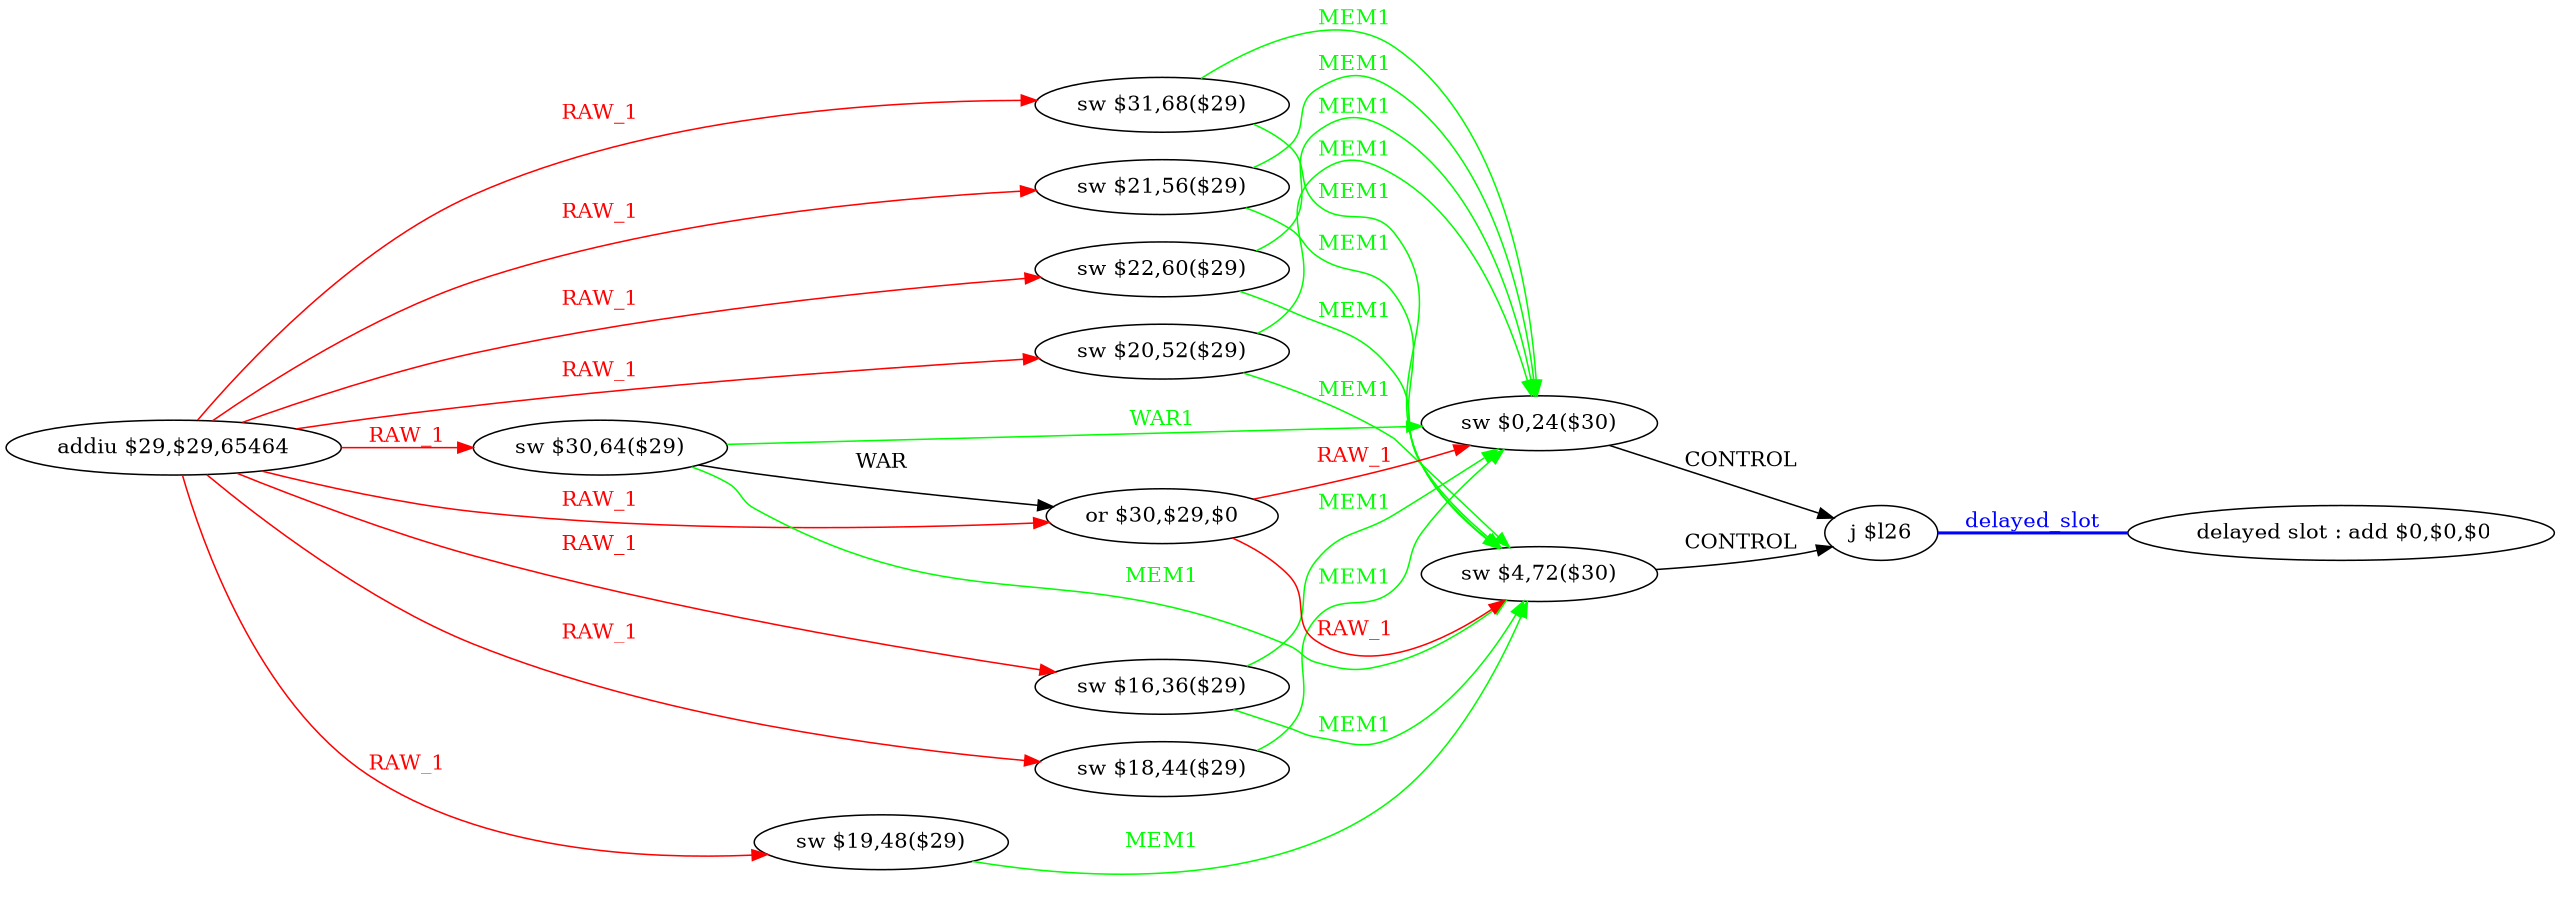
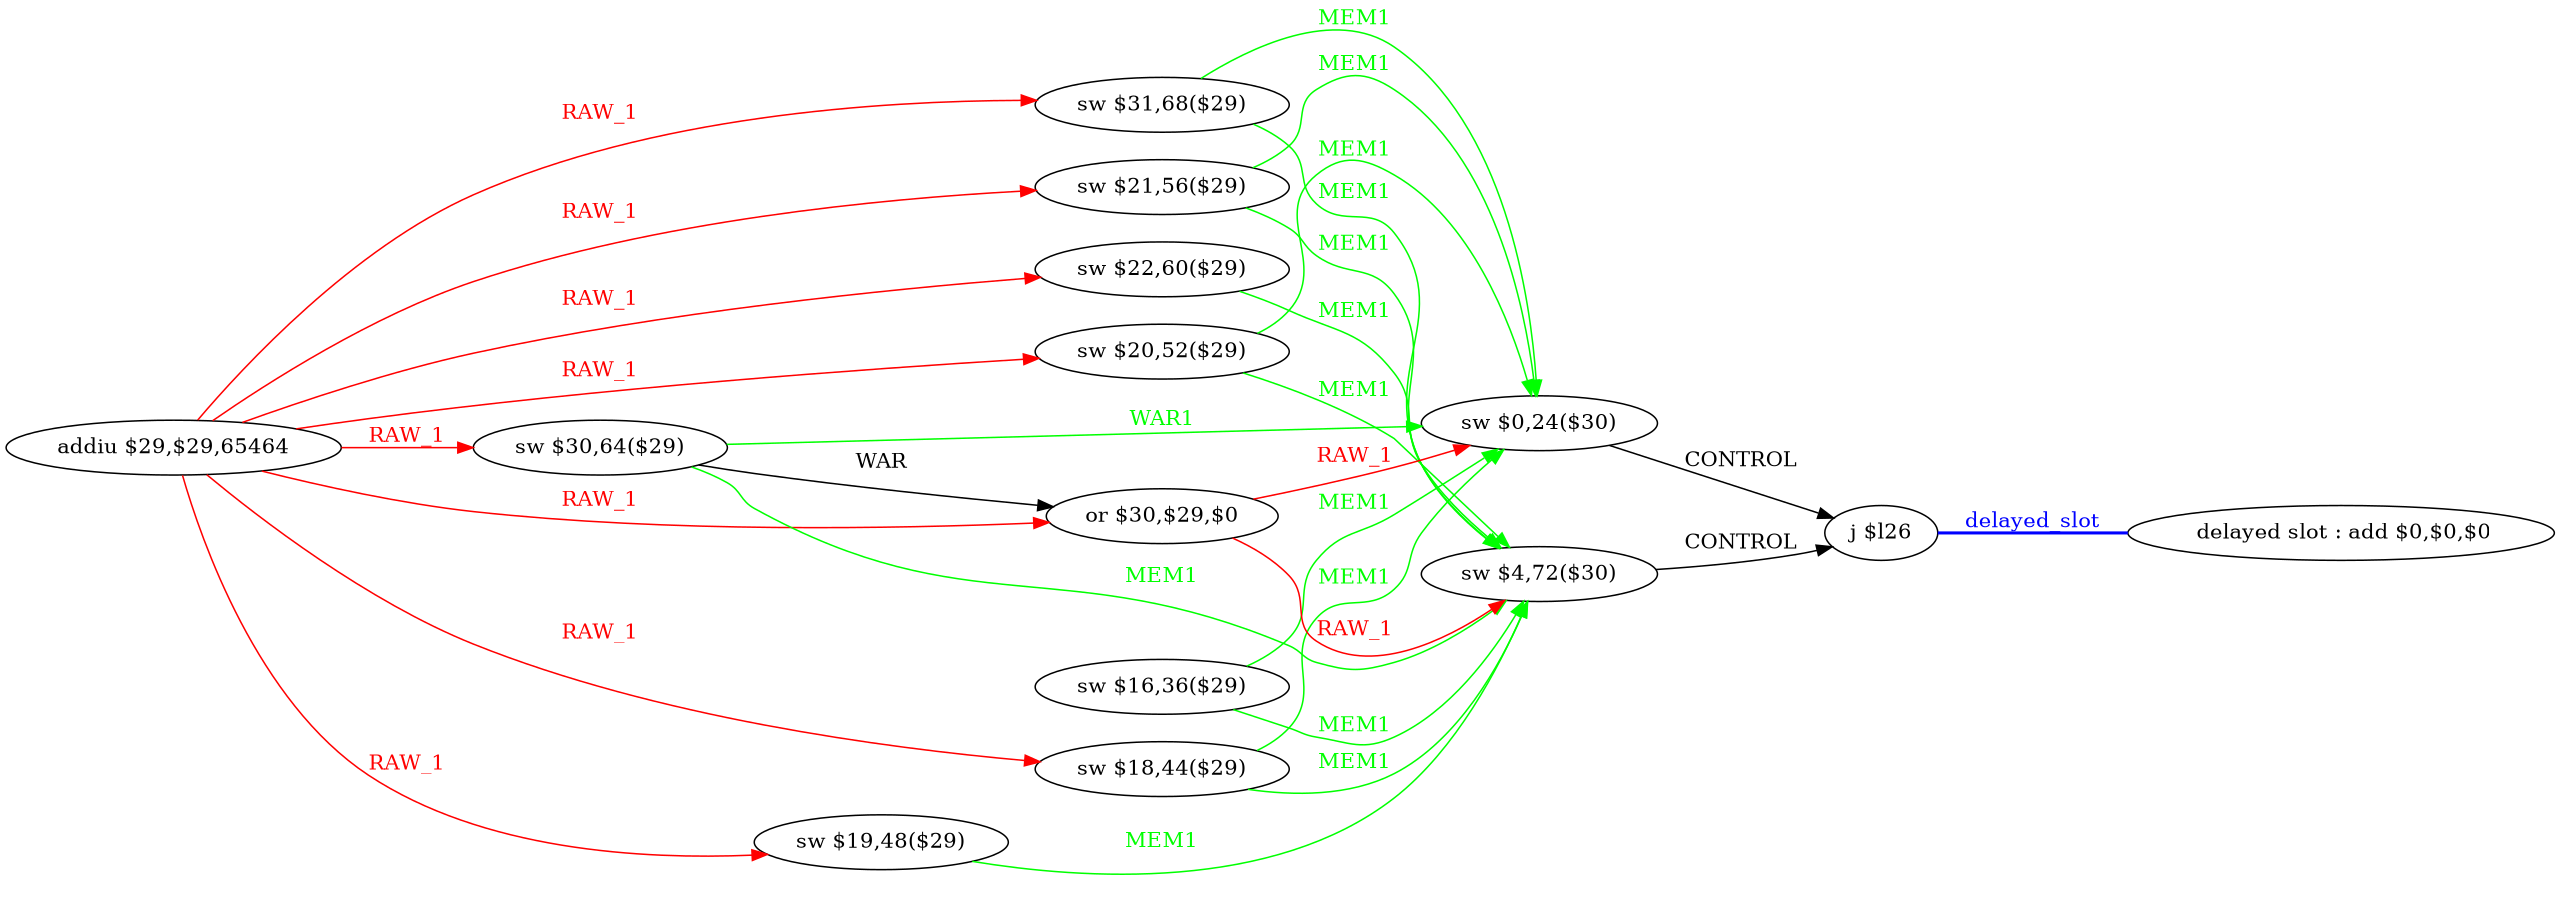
edge "sw $22,60($29)" -> "sw $0,24($30)": removed, label "MEM1"
edge "addiu $29,$29,65464" -> "sw $16,36($29)": removed, label "RAW_1"
edge "sw $18,44($29)" -> "sw $4,72($30)": added, label "MEM1"
